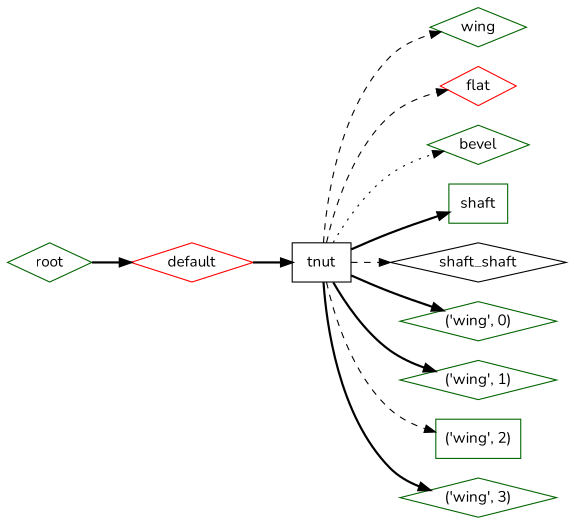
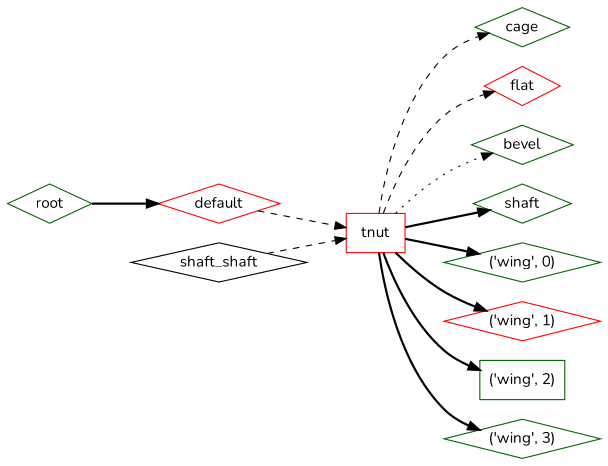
node "wing": label "wing" -> "cage"
node "shaft": shape box -> diamond
edge "default" -> "tnut": style bold -> dashed
node "tnut": color black -> red
edge "tnut" -> "shaft_shaft": reversed
edge "tnut" -> "('wing', 2)": style dashed -> bold
node "('wing', 1)": color darkgreen -> red
